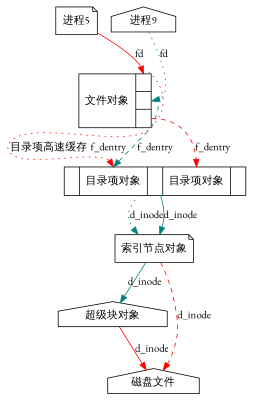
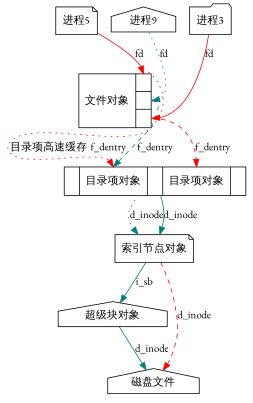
node "进程3": added
edge "索引节点对象" -> "超级块对象": label "d_inode" -> "i_sb"
edge "超级块对象" -> "磁盘文件": color red -> teal
